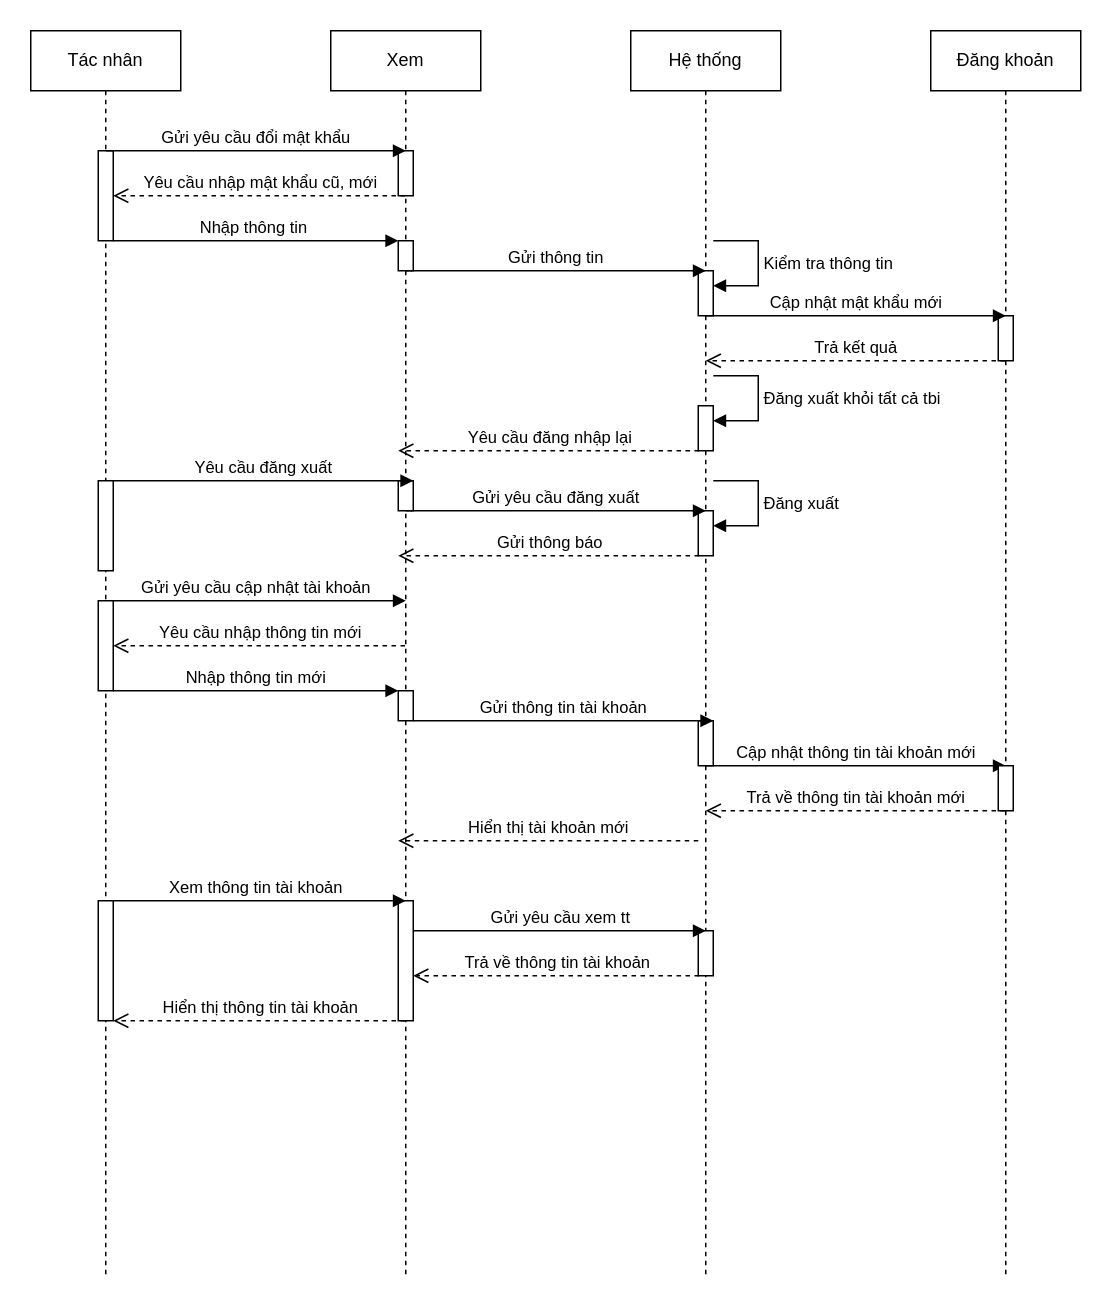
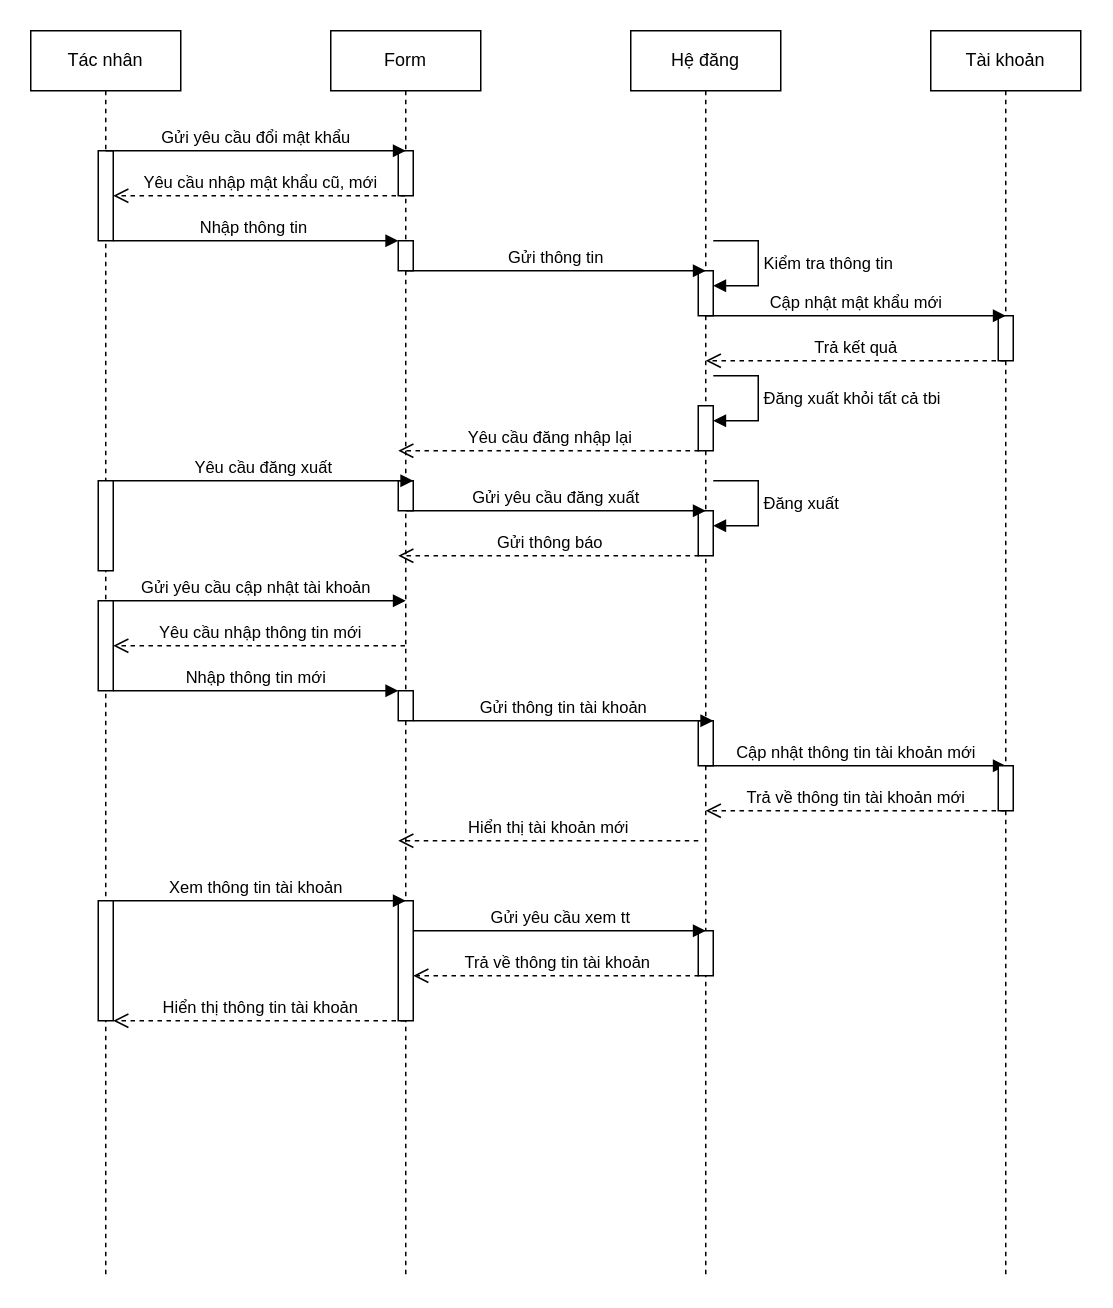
node "Xem": label "Xem" -> "Form"
node "Hệ thống": label "Hệ thống" -> "Hệ đăng"
node "Đăng khoản": label "Đăng khoản" -> "Tài khoản"
